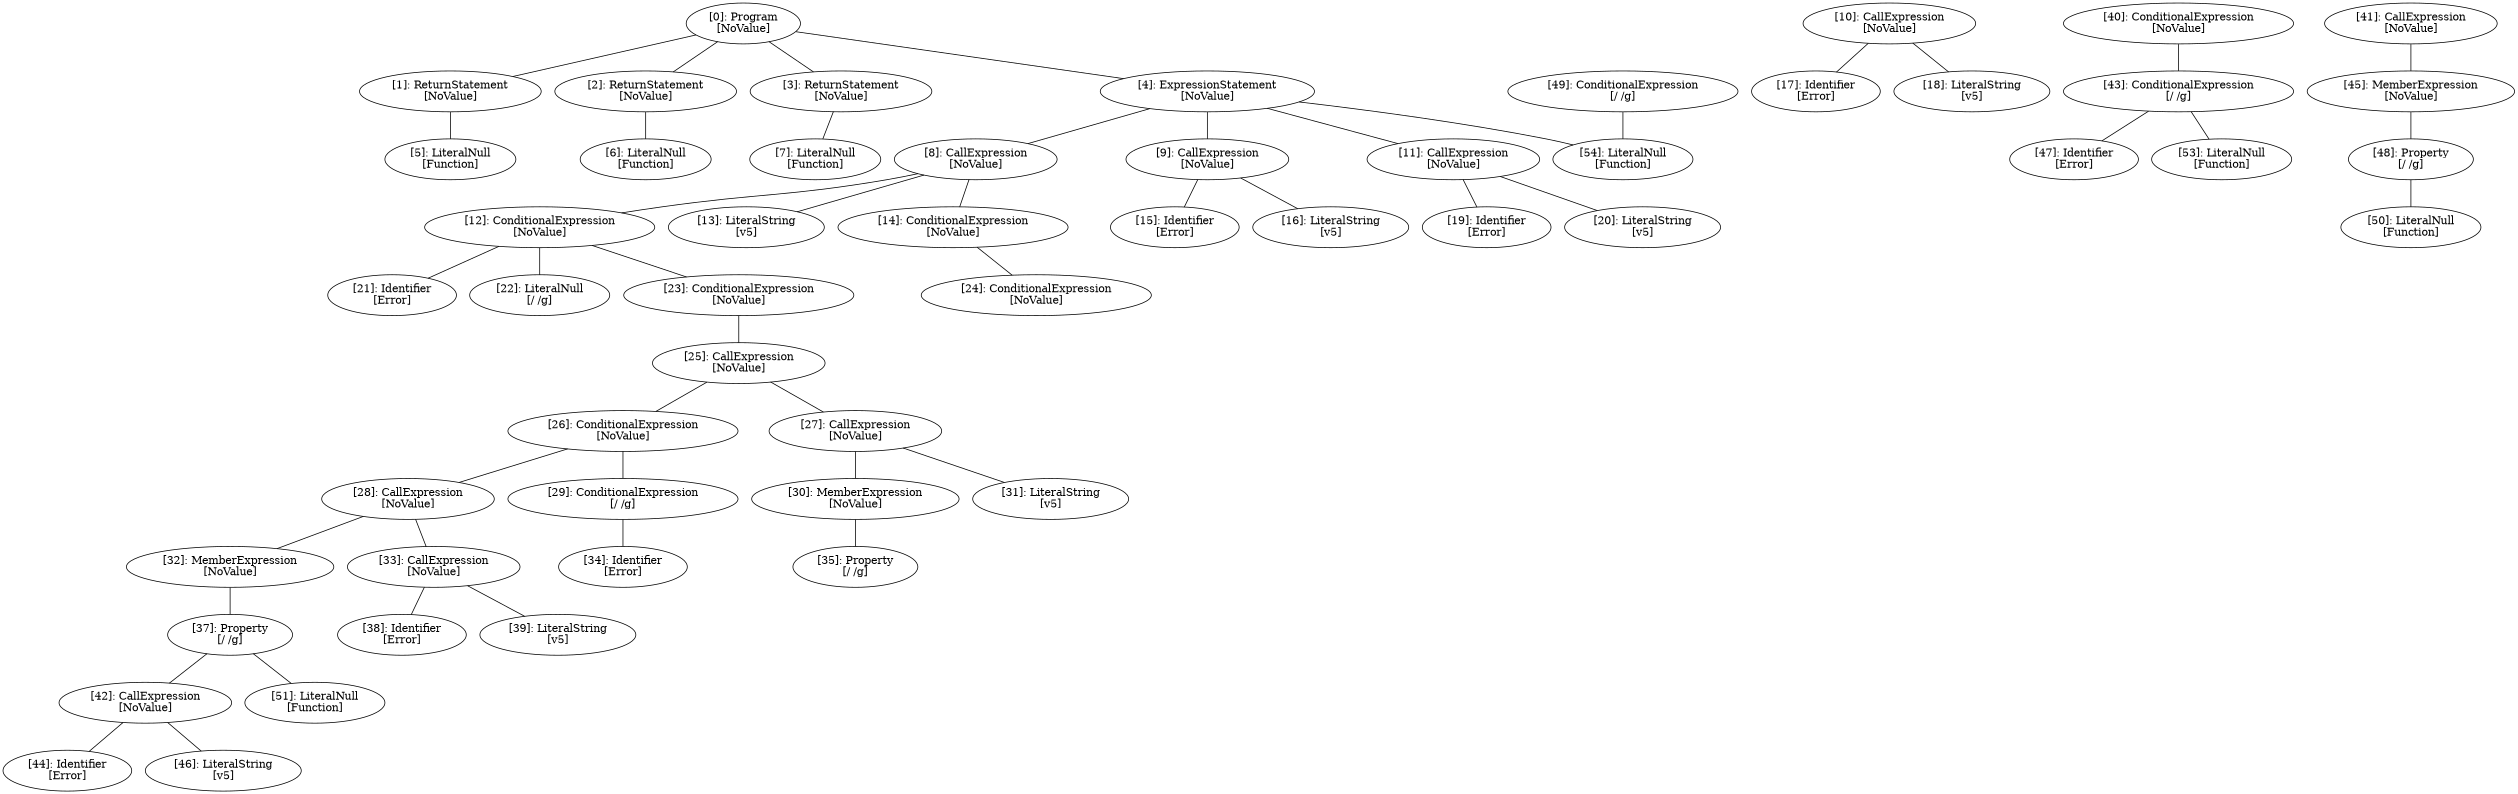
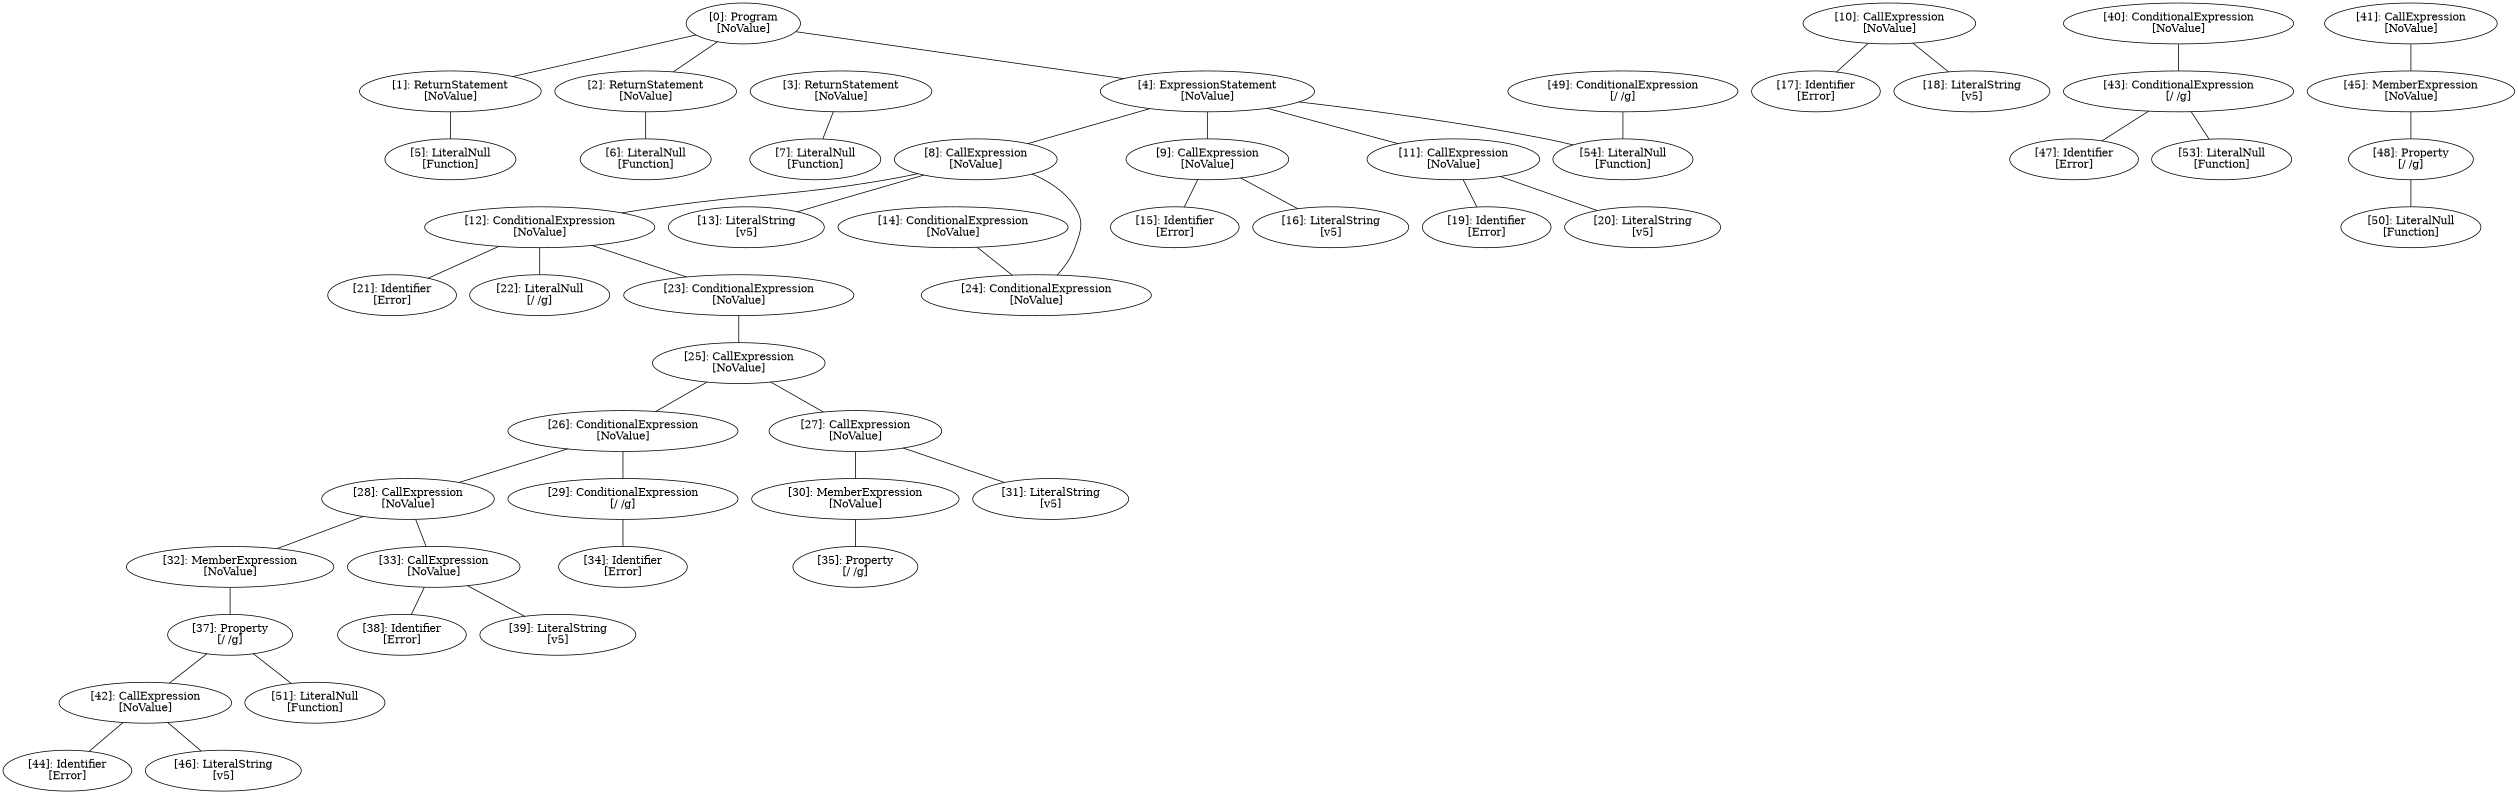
edge "[0]: Program [NoValue]" -- "[3]: ReturnStatement [NoValue]": removed
edge "[8]: CallExpression [NoValue]" -- "[14]: ConditionalExpression [NoValue]": now "[8]: CallExpression [NoValue]" -- "[24]: ConditionalExpression [NoValue]"
